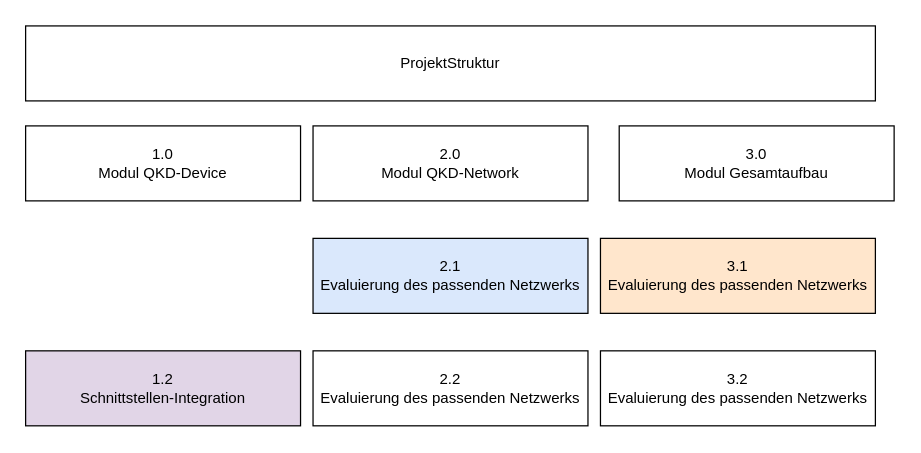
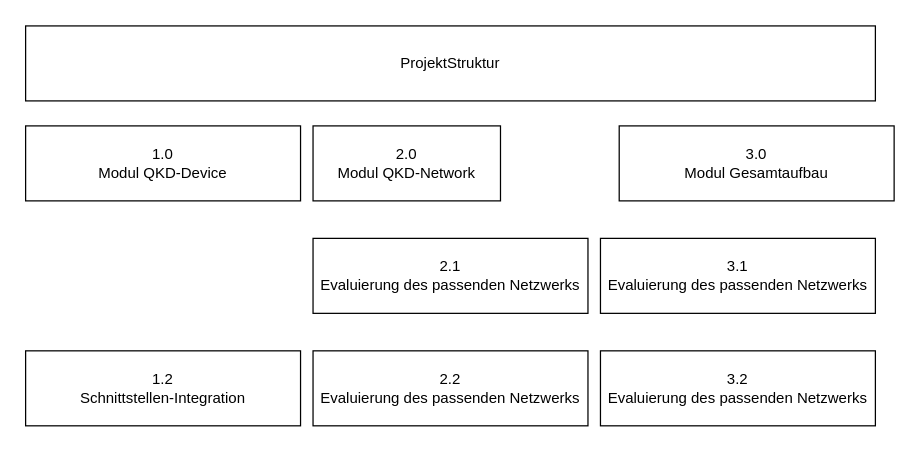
node "2.0 Modul QKD-Network": size 275x75 -> 188x75
node "2.1 Evaluierung des passenden Netzwerks": fillcolor #dae8fc -> #ffffff
node "3.1 Evaluierung des passenden Netzwerks": fillcolor #ffe6cc -> #ffffff
node "1.2 Schnittstellen-Integration": fillcolor #e1d5e7 -> #ffffff
